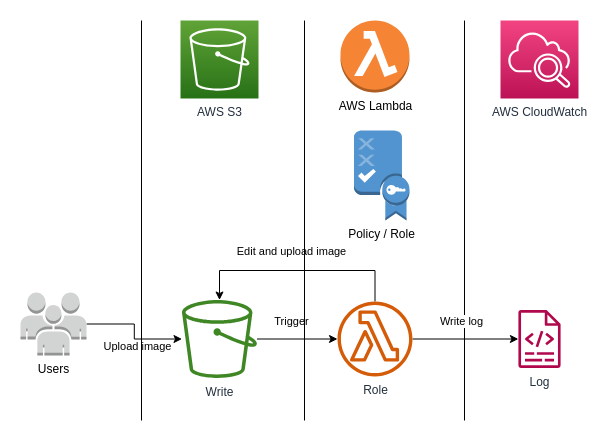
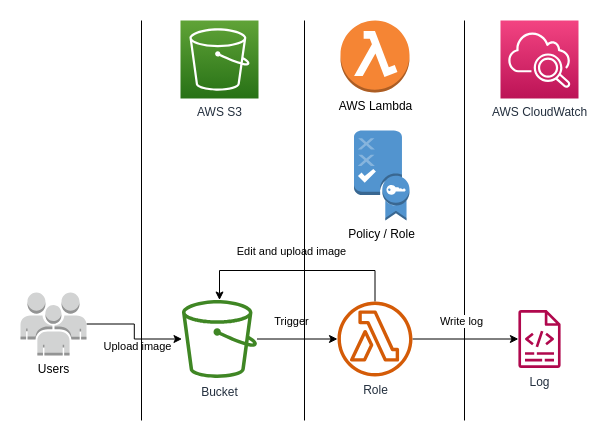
node "Write": label "Write" -> "Bucket"
